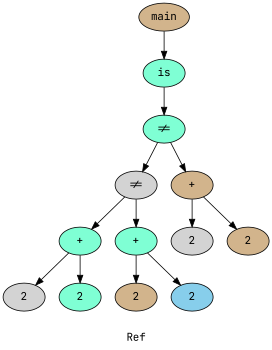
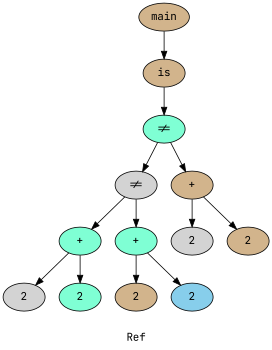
node "is": fillcolor aquamarine -> tan
